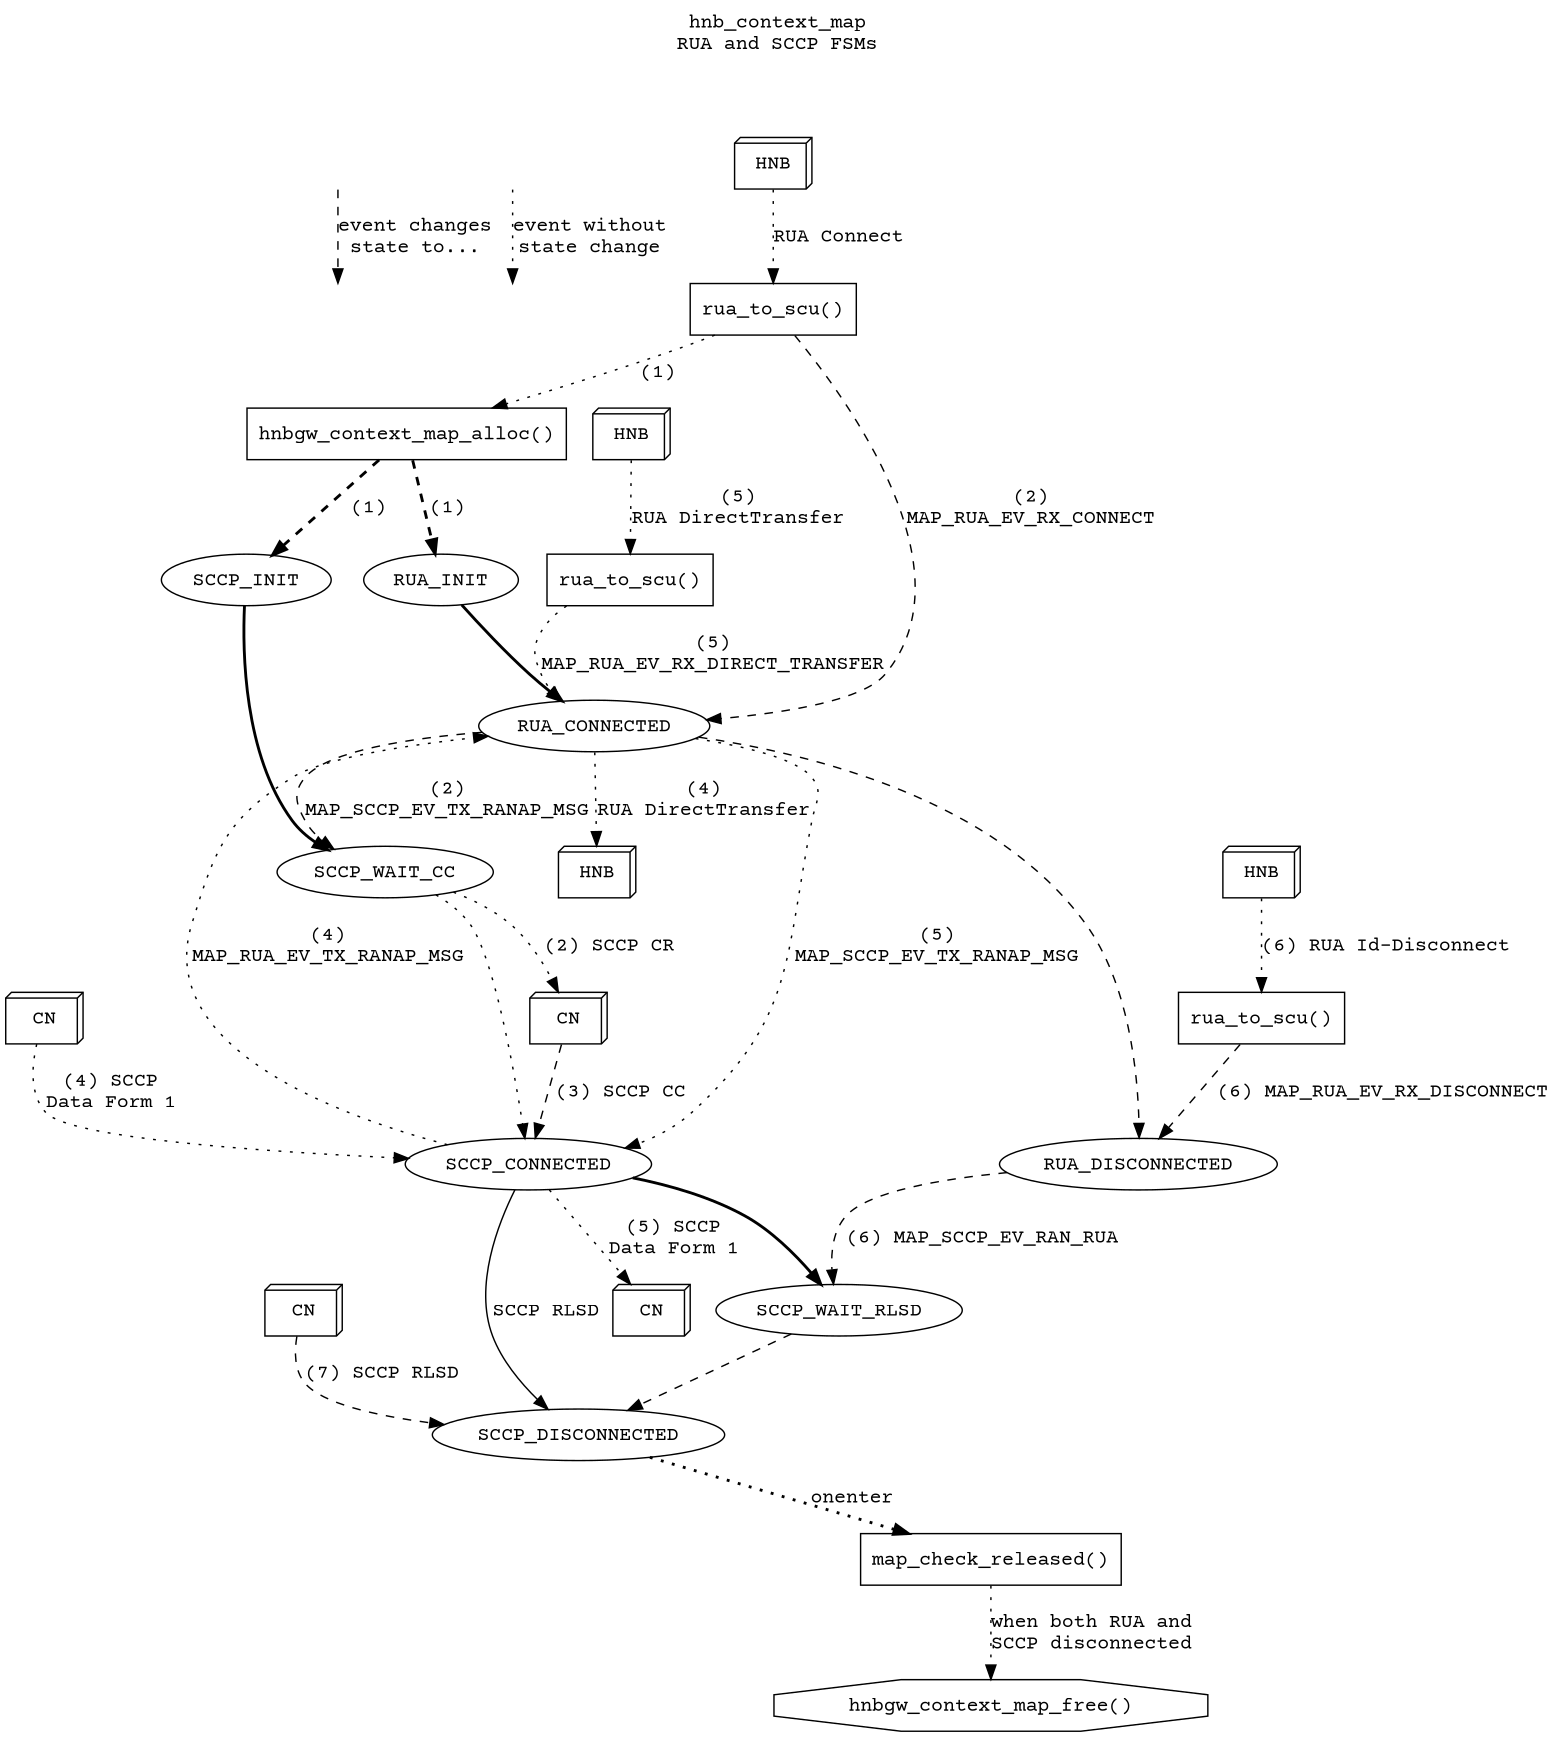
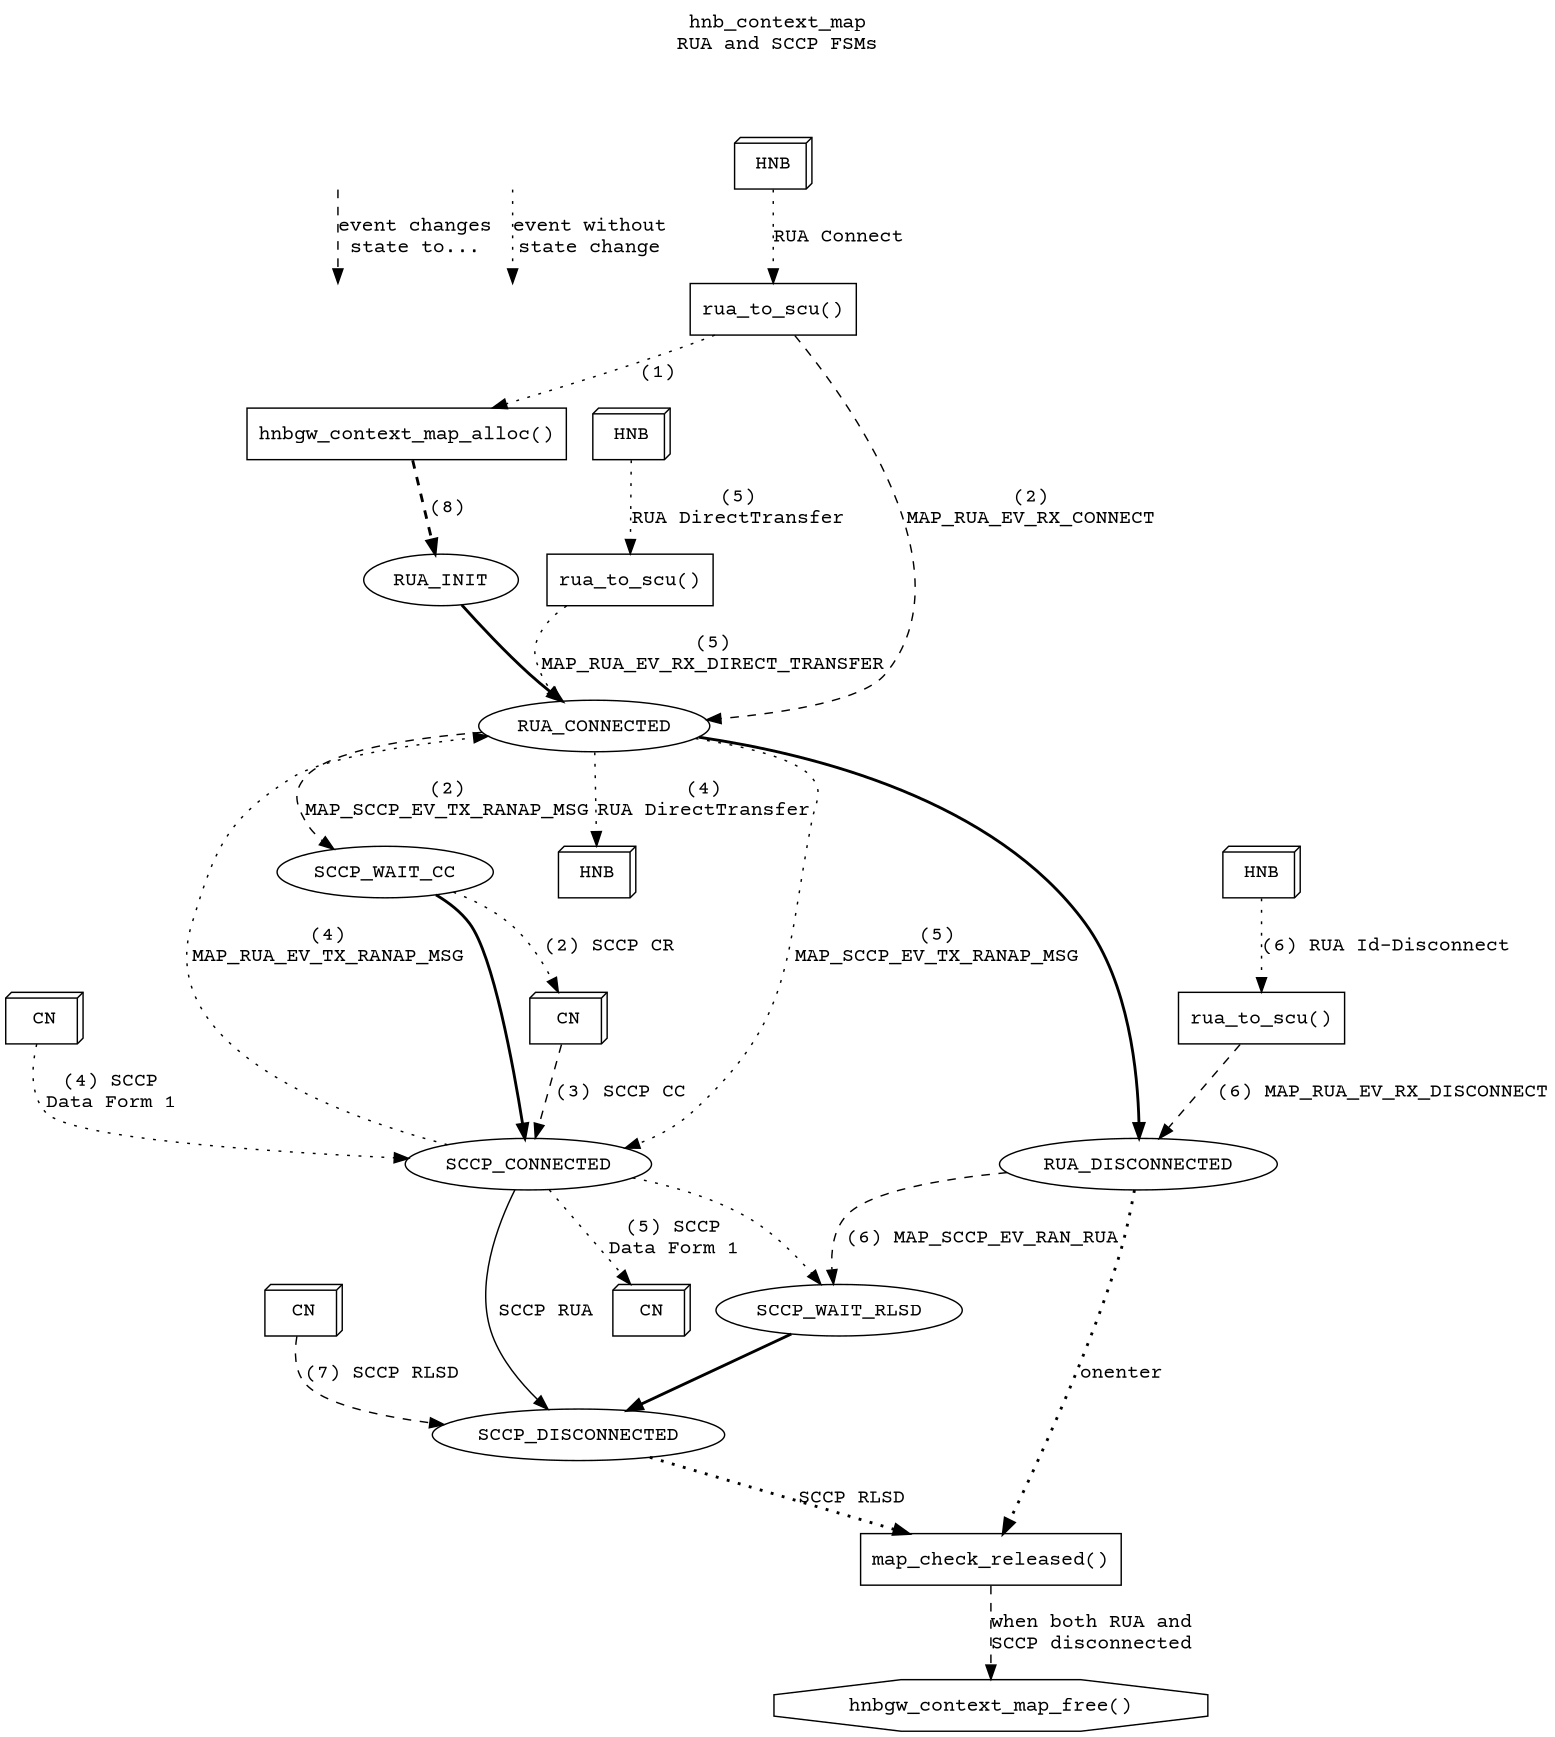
edge "hnbgw_context_map_alloc()" -> "RUA_INIT": label "(1)" -> "(8)"
node "SCCP_INIT": removed
edge "RUA_CONNECTED" -> "RUA_DISCONNECTED": style dashed -> bold
edge "SCCP_WAIT_CC" -> "SCCP_CONNECTED": style dotted -> bold
edge "SCCP_CONNECTED" -> "SCCP_WAIT_RLSD": style bold -> dotted
edge "SCCP_CONNECTED" -> "SCCP_DISCONNECTED": label "SCCP RLSD" -> "SCCP RUA"
edge "RUA_DISCONNECTED" -> "map_check_released()": added, label "onenter"
edge "SCCP_WAIT_RLSD" -> "SCCP_DISCONNECTED": style dashed -> bold
edge "SCCP_DISCONNECTED" -> "map_check_released()": label "onenter" -> "SCCP RLSD"
edge "map_check_released()" -> "hnbgw_context_map_free()": style dotted -> dashed
